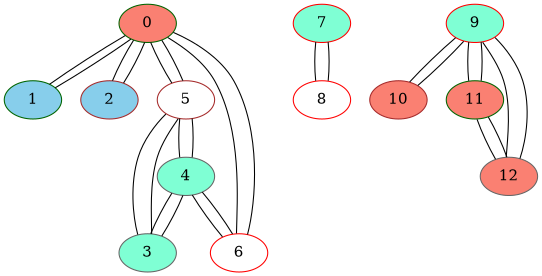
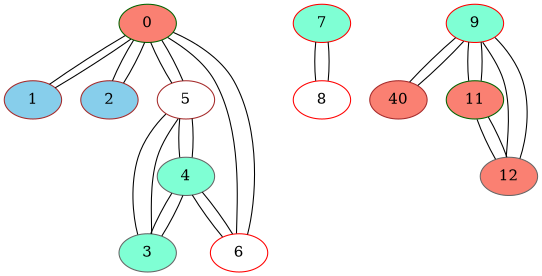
node "1": color darkgreen -> brown
node "10": label "10" -> "40"
